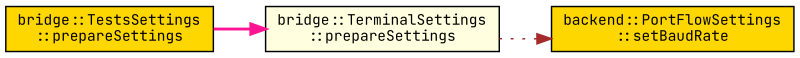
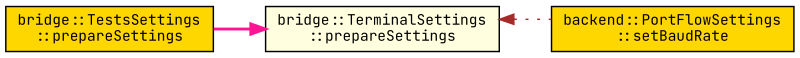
edge "bridge::TerminalSettings ::prepareSettings" -> "backend::PortFlowSettings ::setBaudRate": reversed
